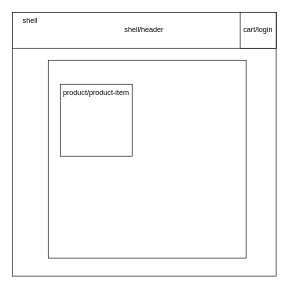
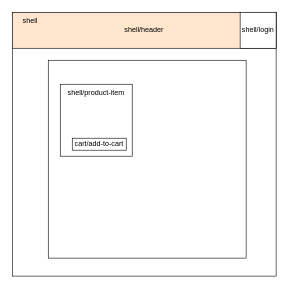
node "shell/header": fillcolor #ffffff -> #ffe6cc
node "cart/login": label "cart/login" -> "shell/login"
node "product/product-item": label "product/product-item" -> "shell/product-item"
node "cart/add-to-cart": added
